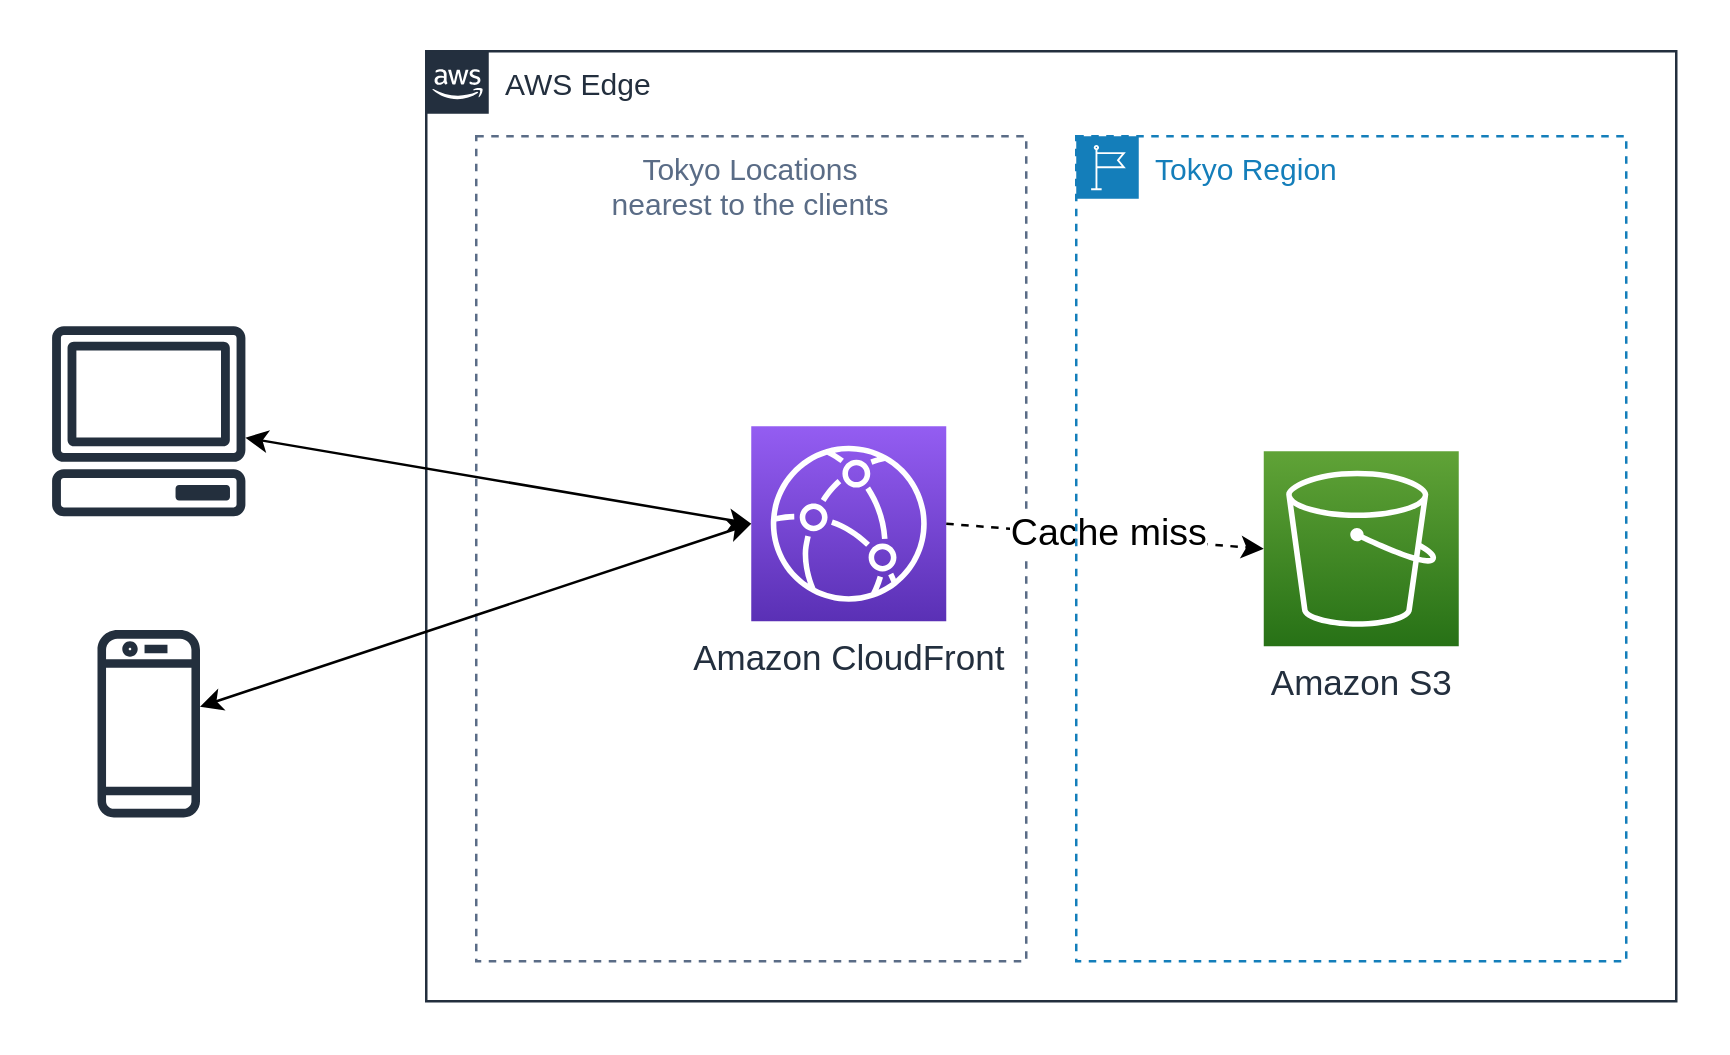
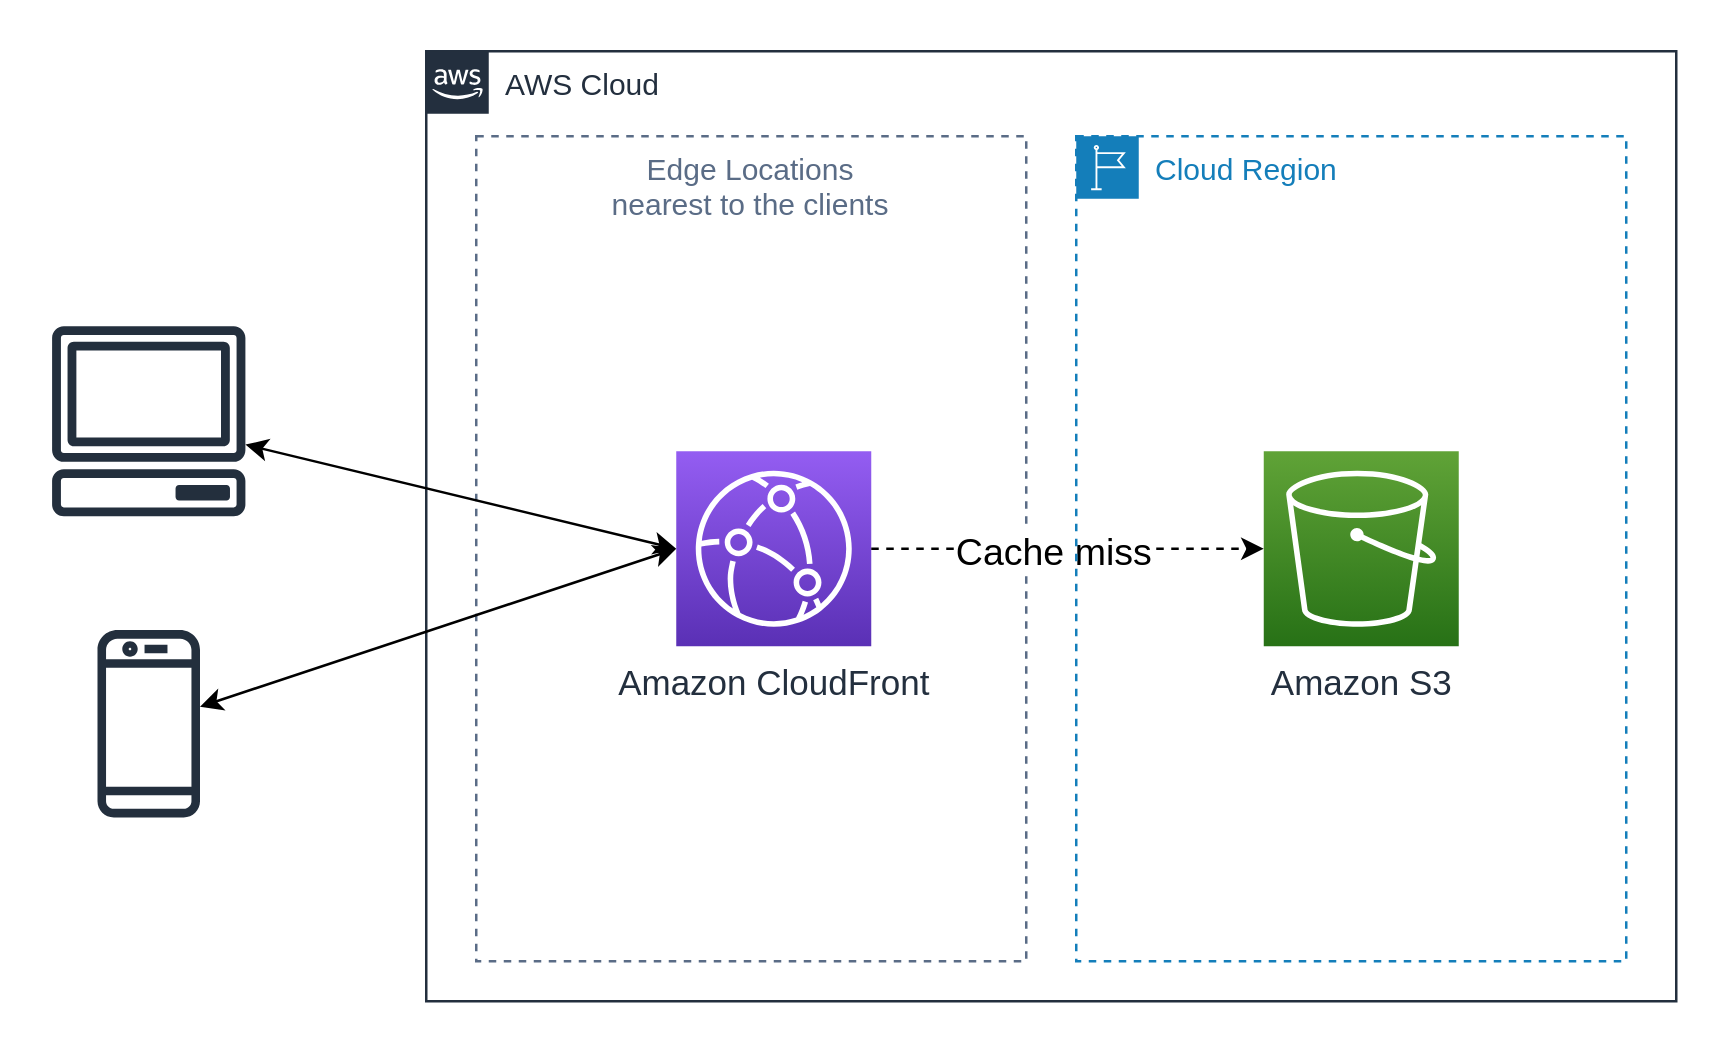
node "AWS Edge": label "AWS Edge" -> "AWS Cloud"
node "Tokyo Locations nearest to the clients": label "Tokyo Locations nearest to the clients" -> "Edge Locations nearest to the clients"
node "Tokyo Region": label "Tokyo Region" -> "Cloud Region"
node "Amazon CloudFront": moved (849, 524) -> (774, 549)
